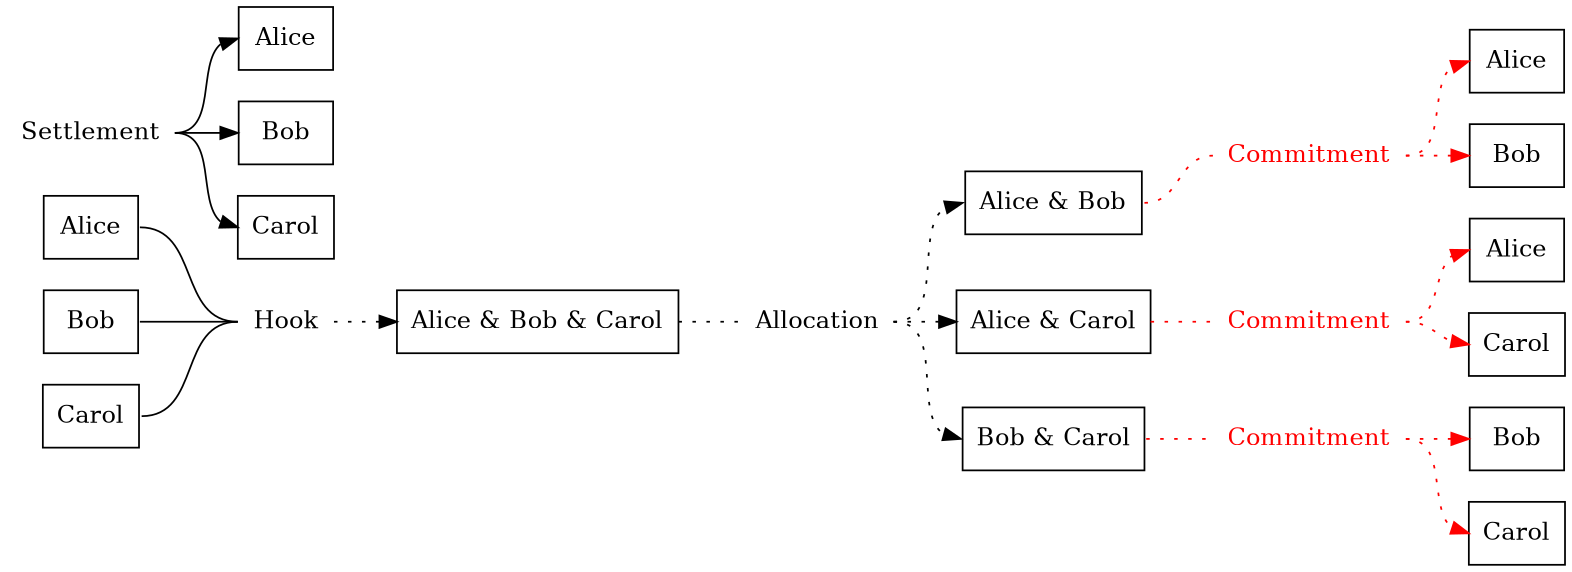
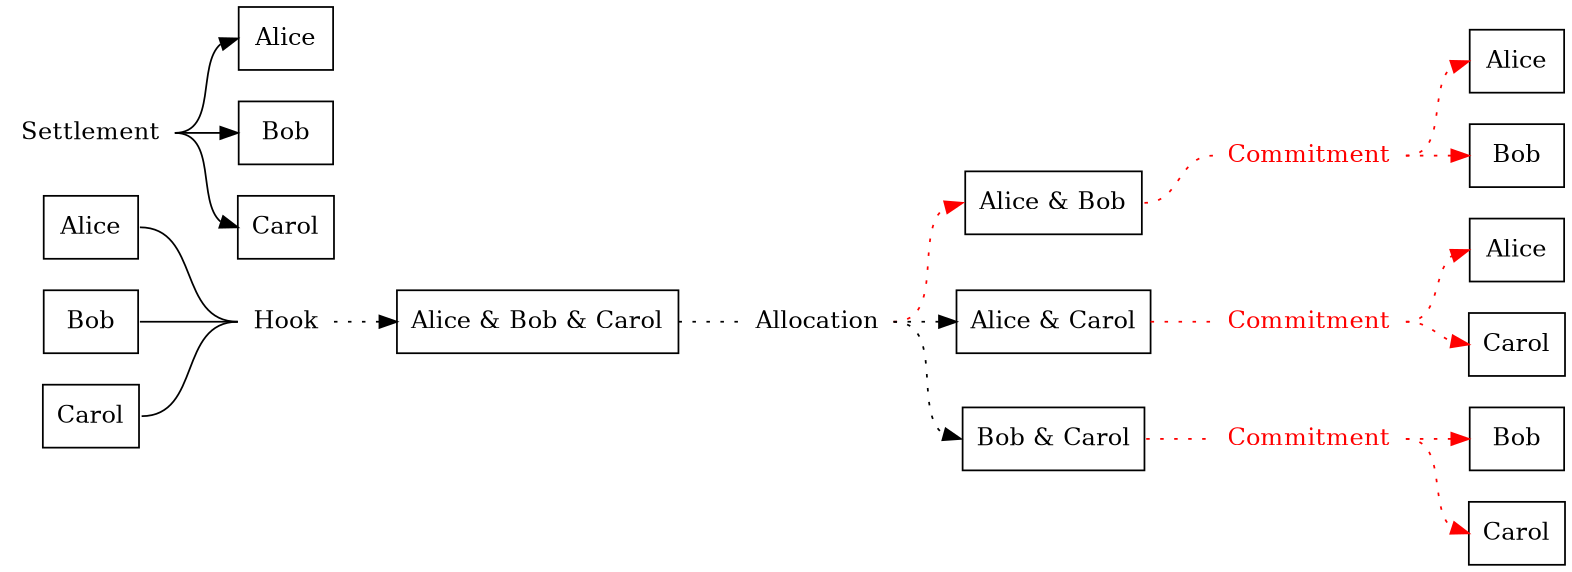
edge "Allocation" -> "Alice & Bob": color black -> red
